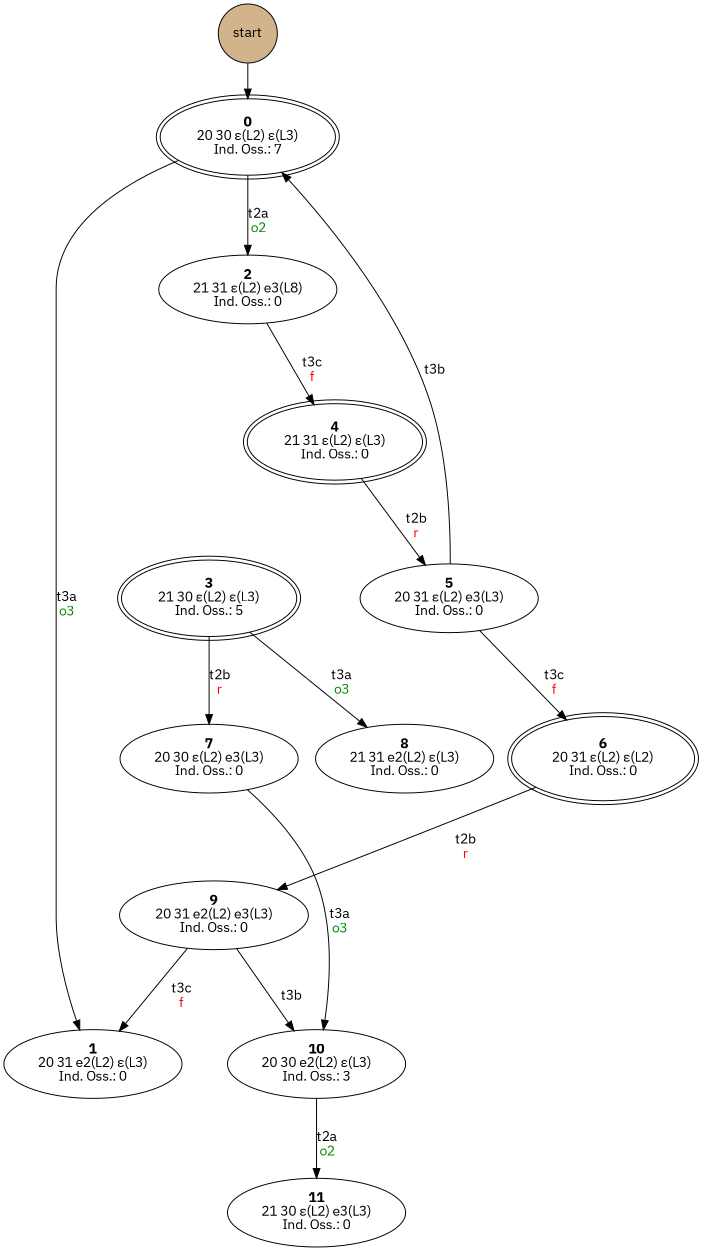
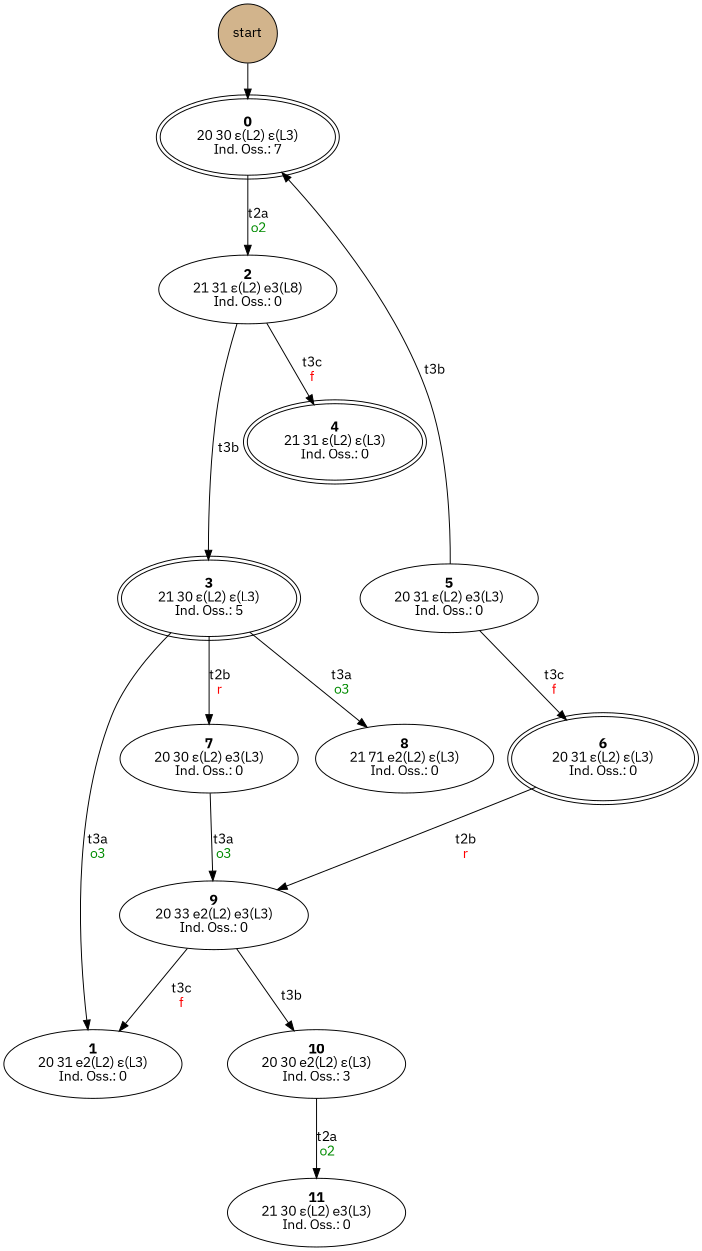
edge "2" -> "3": added, label "t3b"
edge "4" -> "5": removed, label "t2b r"
edge "0" -> "1": now "3" -> "1"
node "8": text "21 31 e2(L2) ε(L3)" -> "21 71 e2(L2) ε(L3)"
node "6": text "20 31 ε(L2) ε(L2)" -> "20 31 ε(L2) ε(L3)"
edge "7" -> "10": now "7" -> "9"
node "9": text "20 31 e2(L2) e3(L3)" -> "20 33 e2(L2) e3(L3)"
